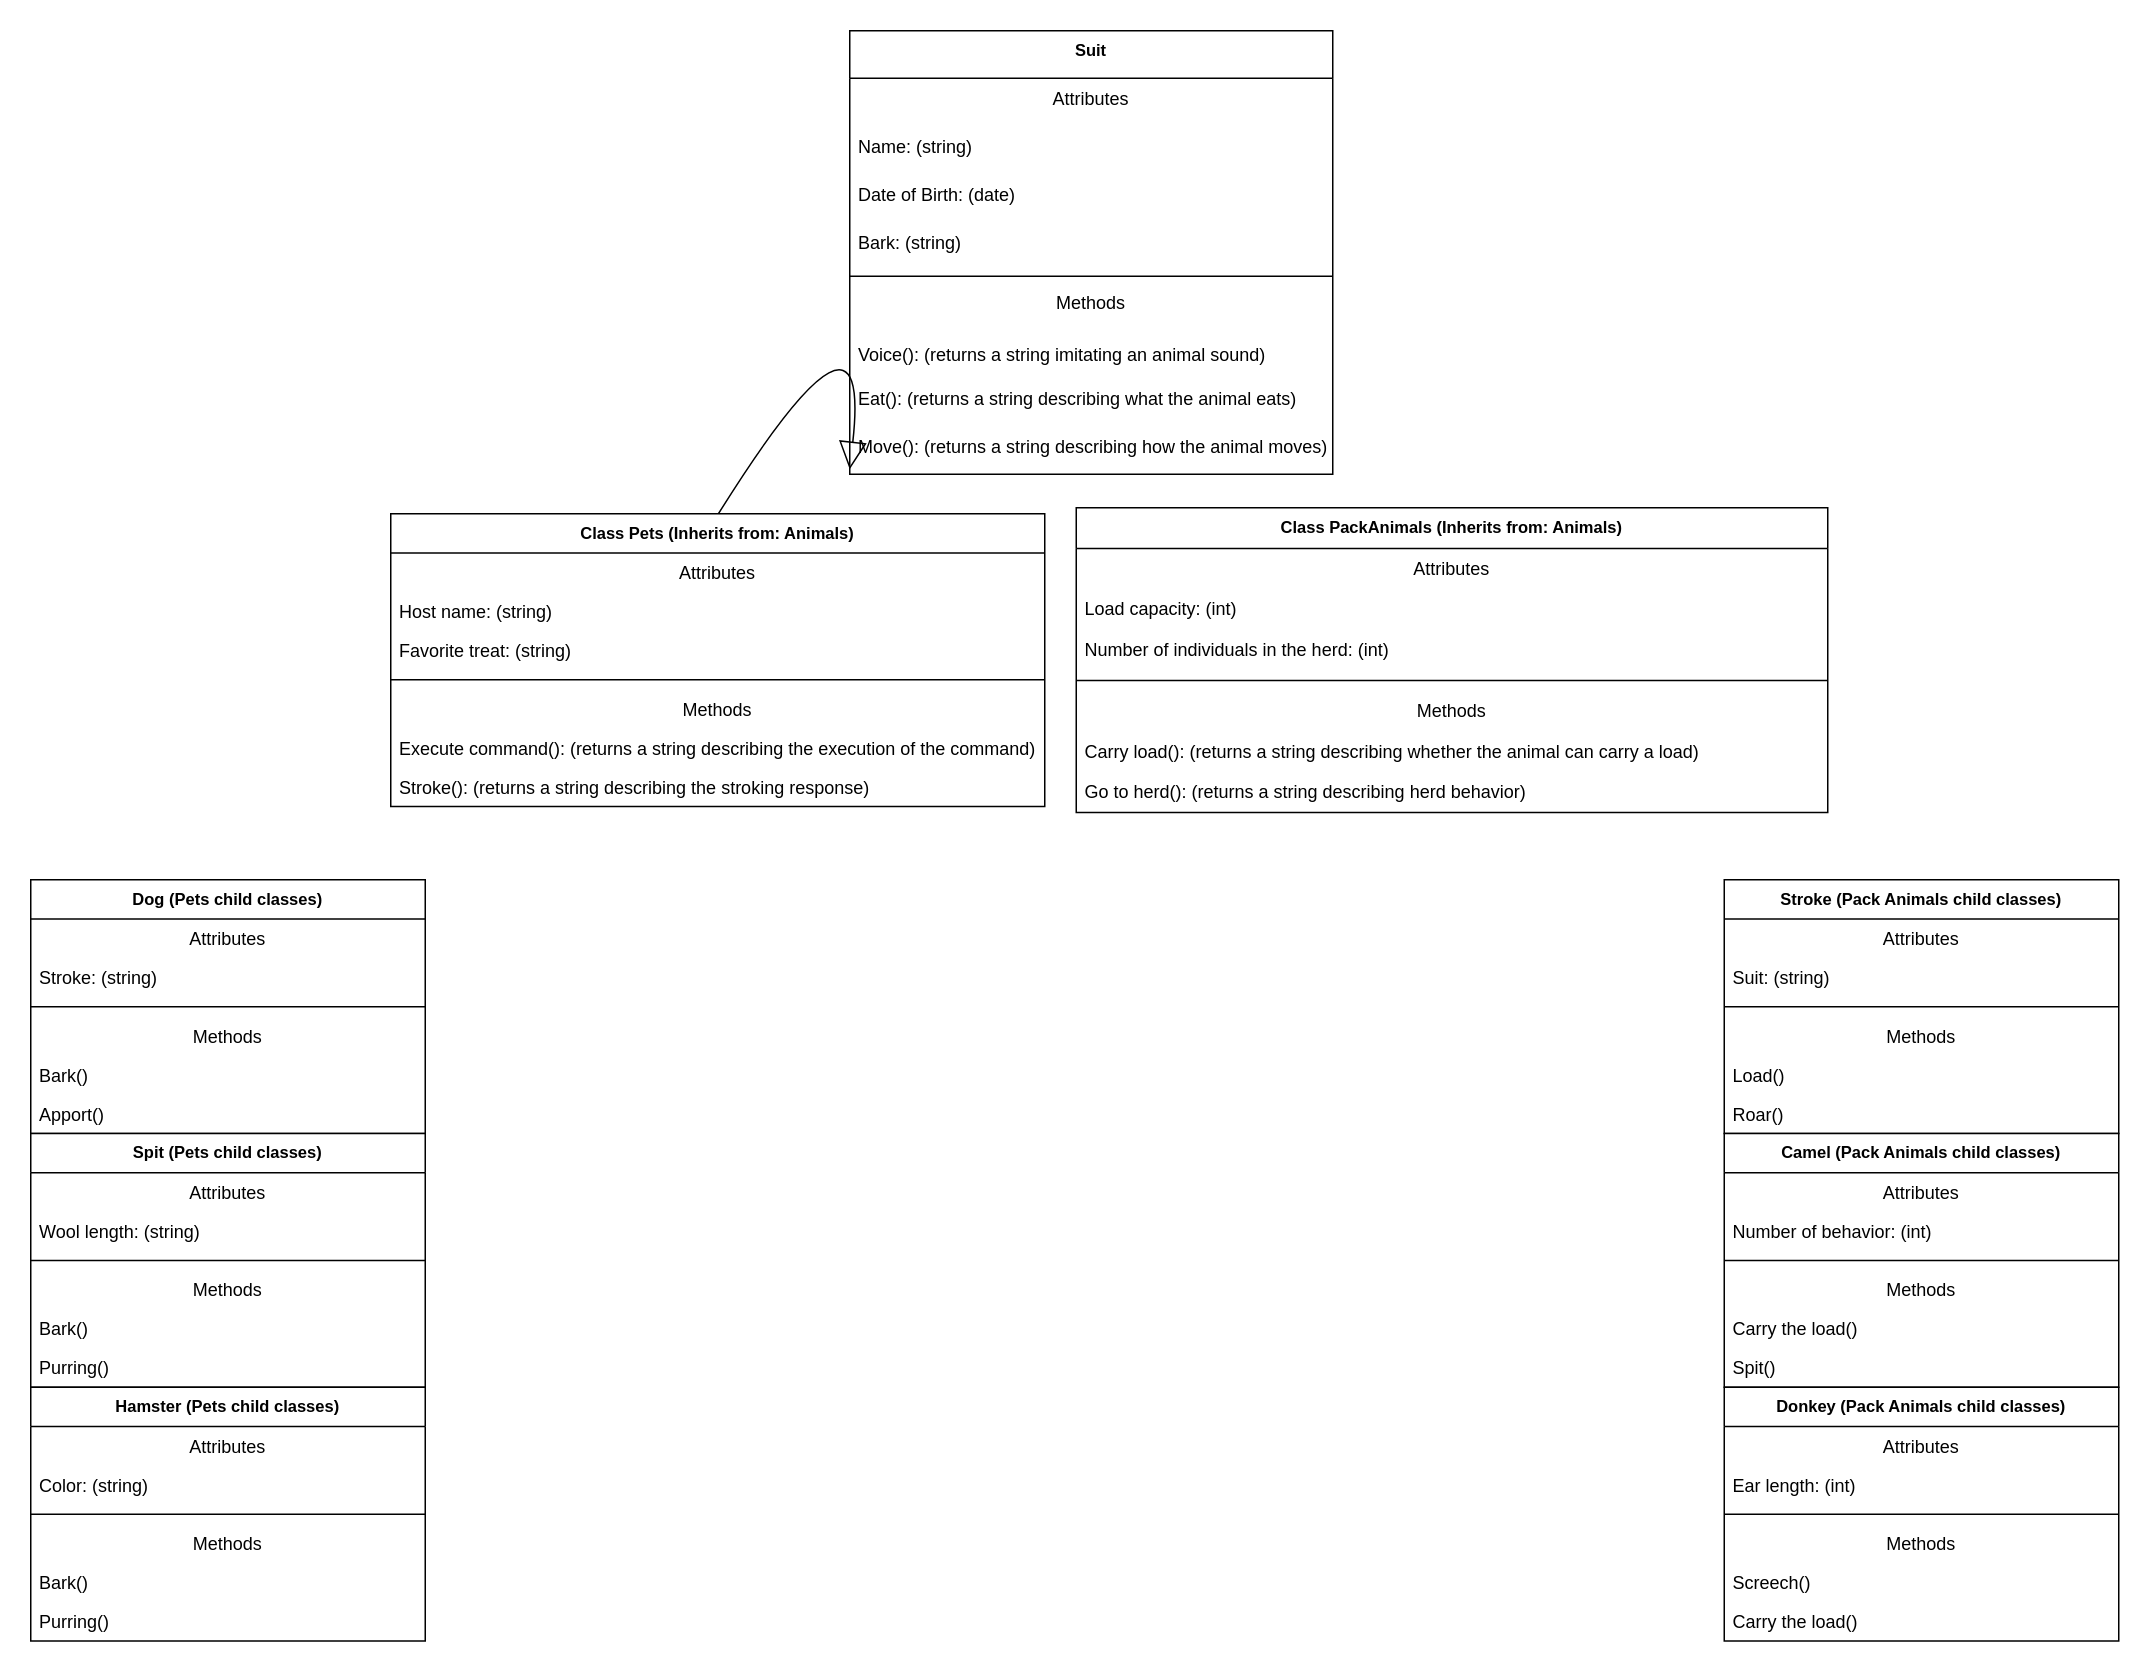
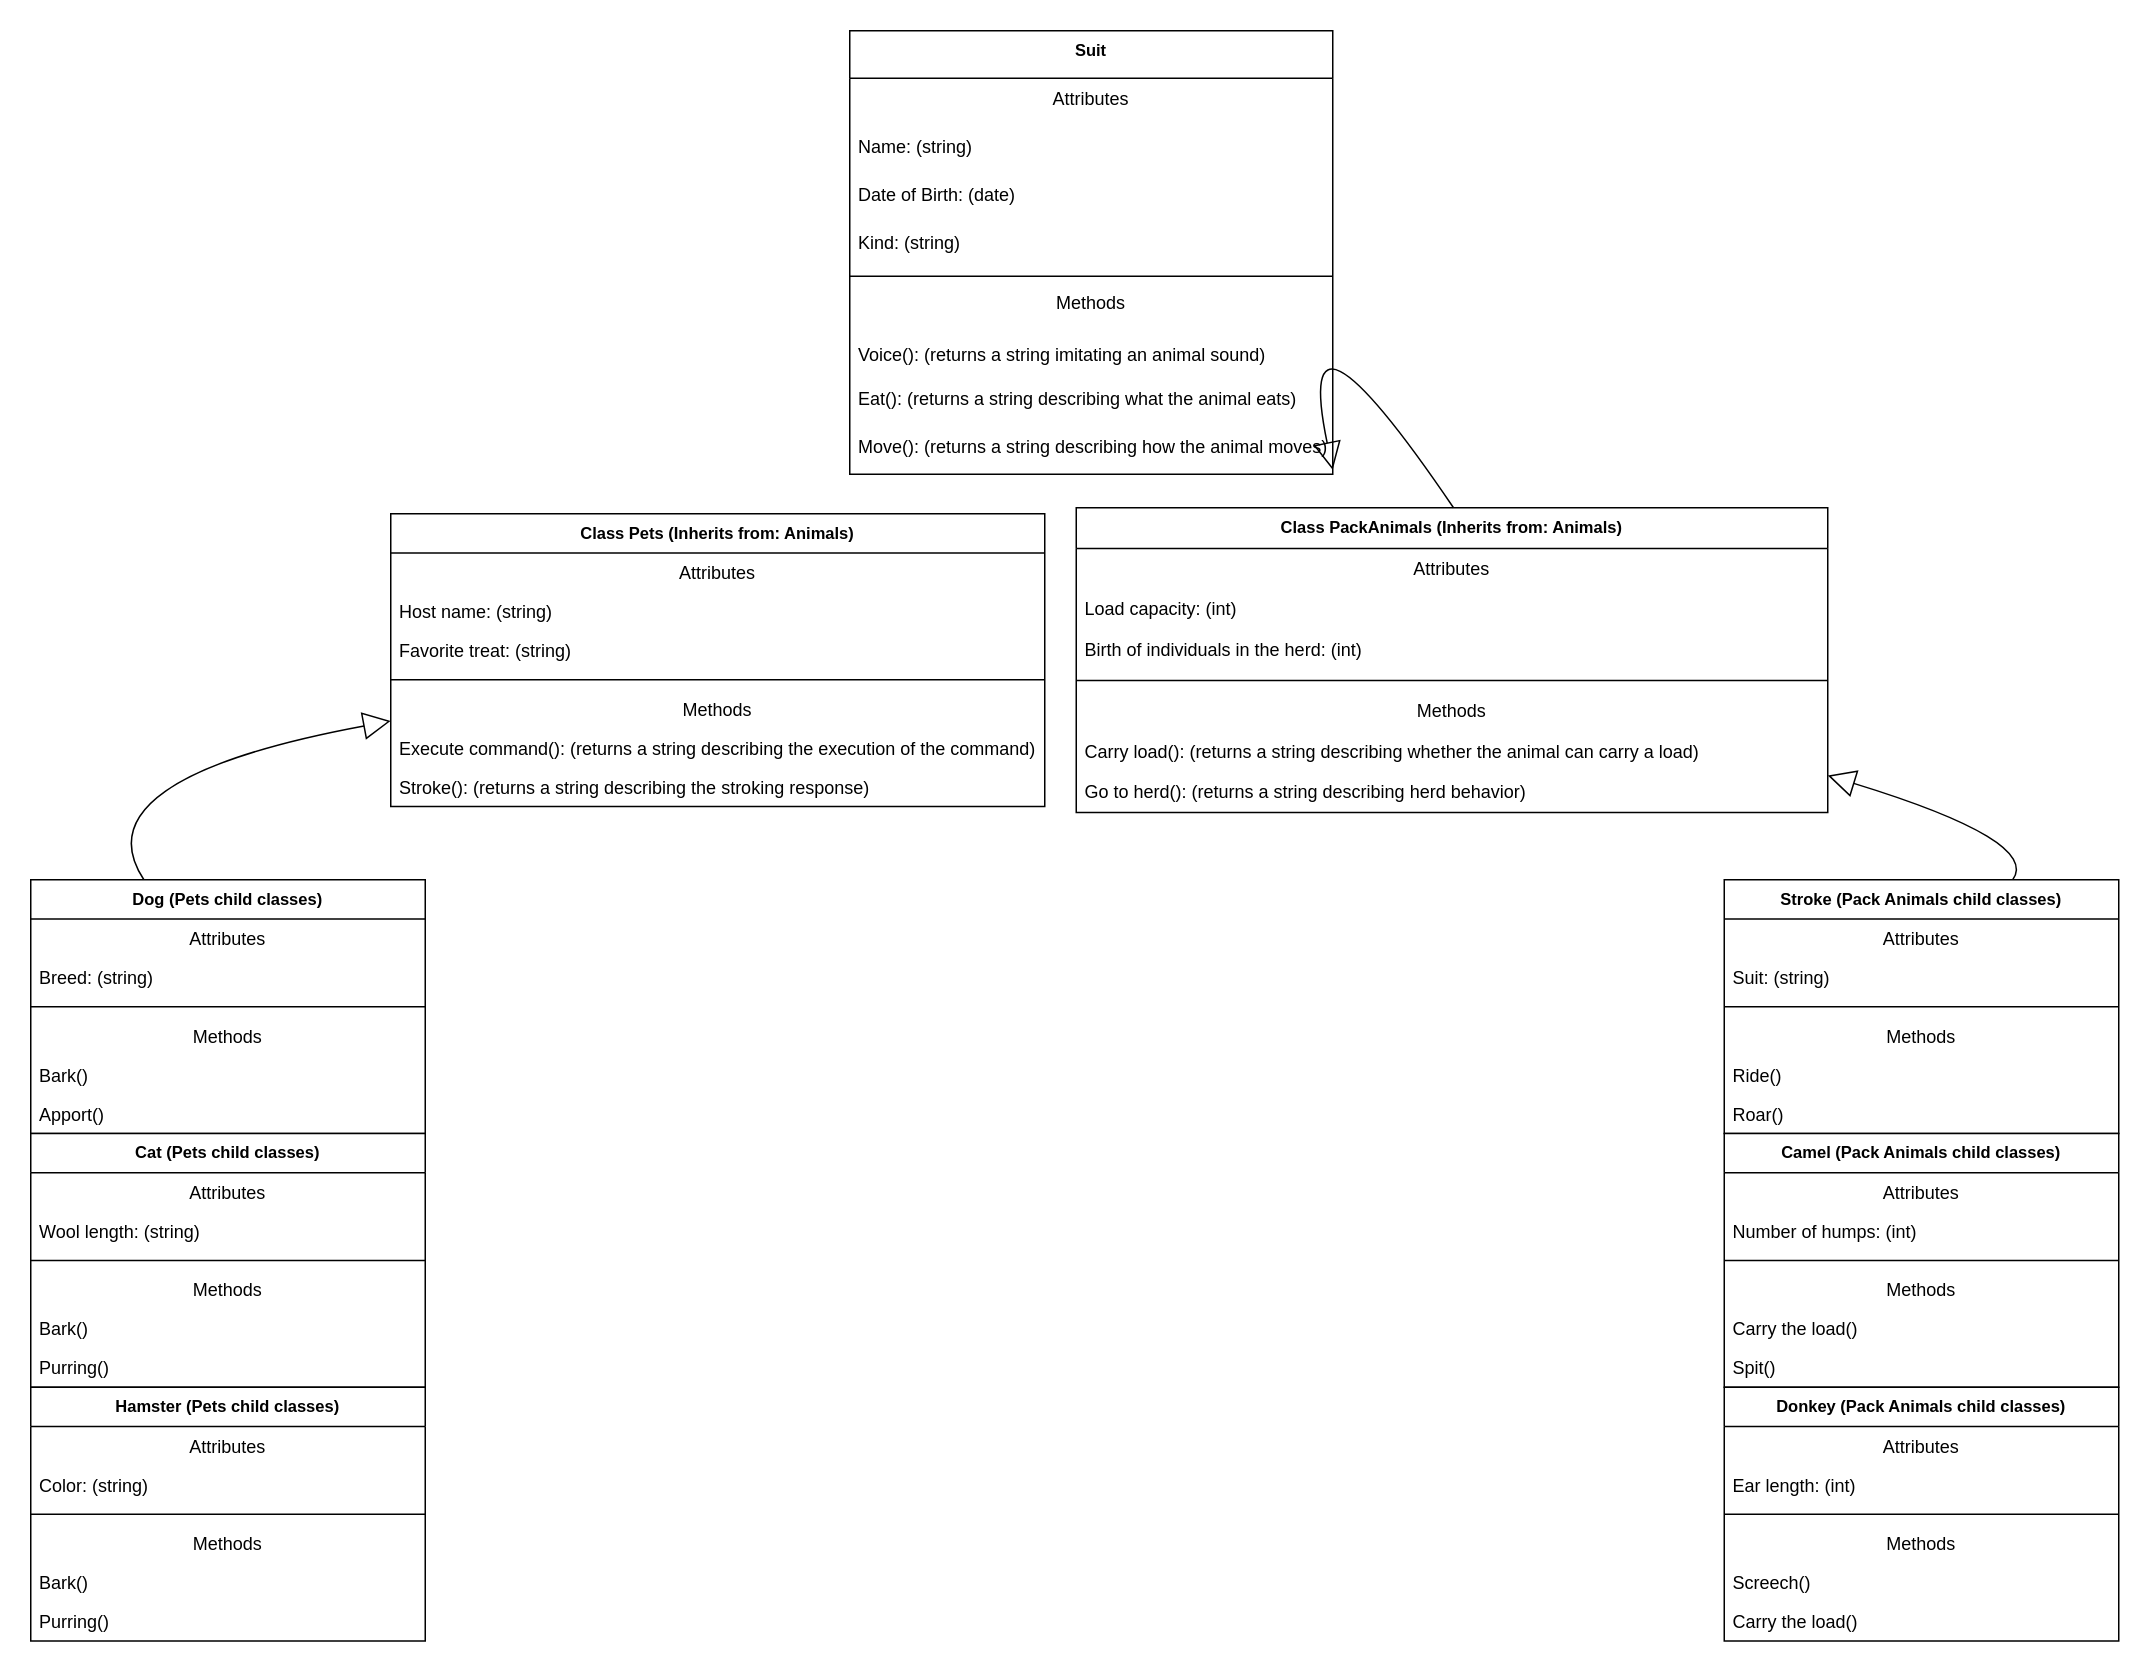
node "Bark: (string)": label "Bark: (string)" -> "Kind: (string)"
edge "Class PackAnimals (Inherits from: Animals)" -> "Suit": added
edge "Class Pets (Inherits from: Animals)" -> "Suit": removed
node "Number of individuals in the herd: (int)": label "Number of individuals in the herd: (int)" -> "Birth of individuals in the herd: (int)"
edge "Dog (Pets child classes)" -> "Class Pets (Inherits from: Animals)": added
edge "Stroke (Pack Animals child classes)" -> "Class PackAnimals (Inherits from: Animals)": added
node "Stroke: (string)": label "Stroke: (string)" -> "Breed: (string)"
node "Load()": label "Load()" -> "Ride()"
node "Spit (Pets child classes)": label "Spit (Pets child classes)" -> "Cat (Pets child classes)"
node "Number of behavior: (int)": label "Number of behavior: (int)" -> "Number of humps: (int)"
